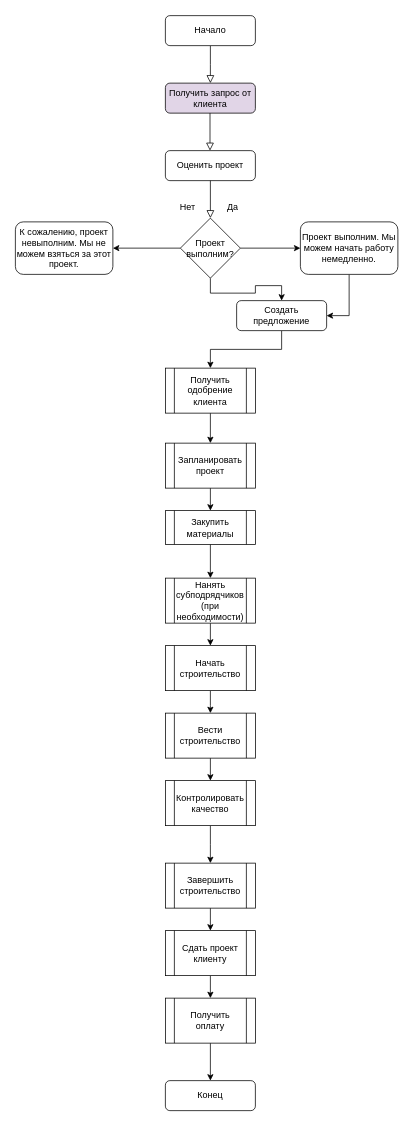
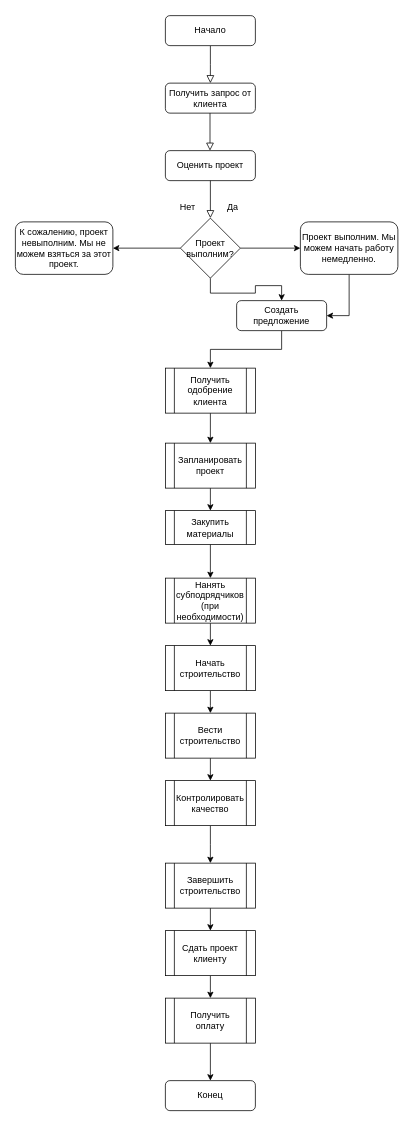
node "Получить запрос от клиента": fillcolor #e1d5e7 -> #ffffff
